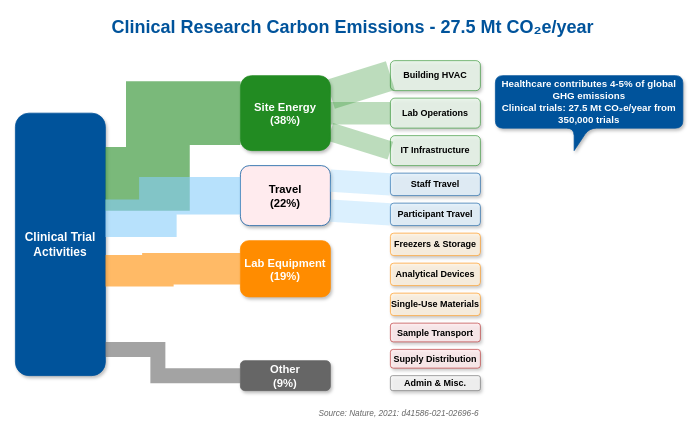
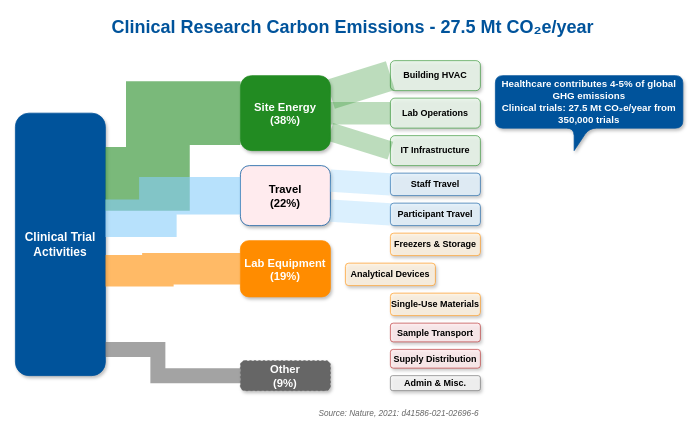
node "Analytical Devices": moved (435, 274) -> (390, 274)
node "Other (9%)": style solid -> dashed
